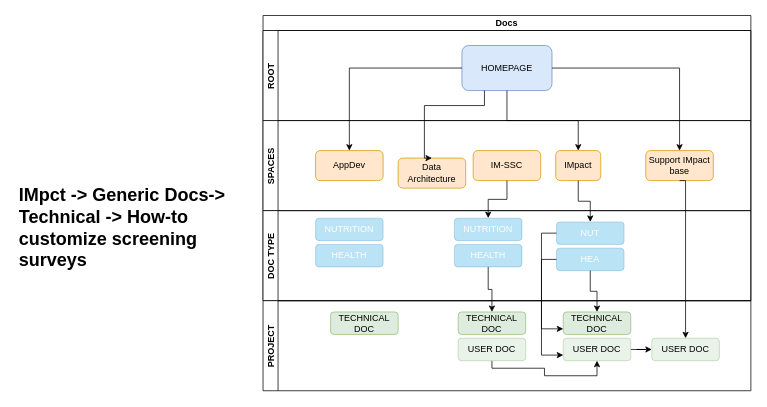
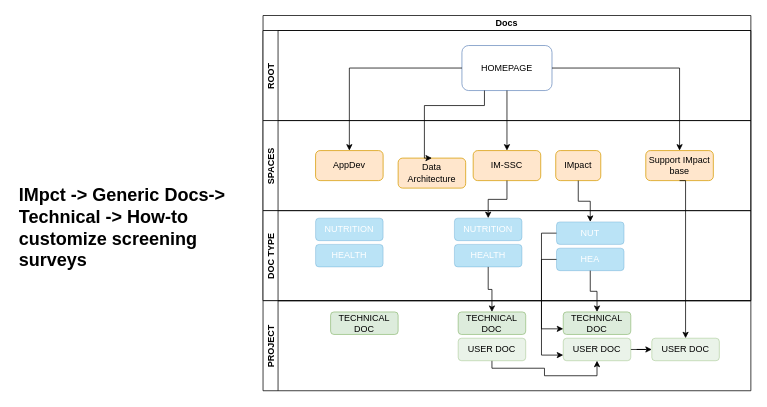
node "HOMEPAGE": fillcolor #dae8fc -> #ffffff
edge "HOMEPAGE" -> "IMpact": now "HOMEPAGE" -> "IM-SSC"
